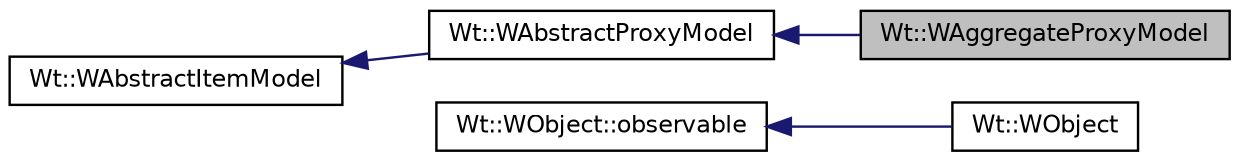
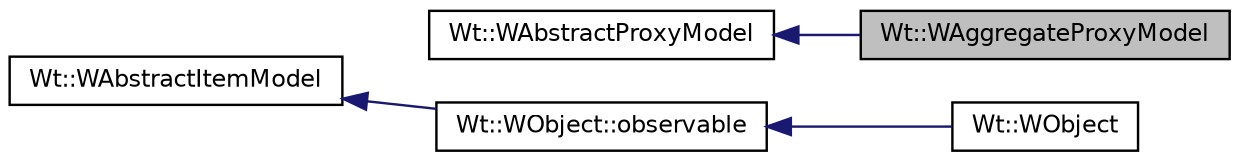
edge "Wt::WAbstractProxyModel" -> "Wt::WAbstractItemModel": now "Wt::WObject::observable" -> "Wt::WAbstractItemModel"
